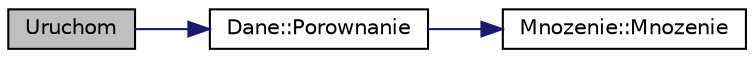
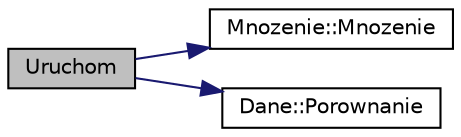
edge "Dane::Porownanie" -> "Mnozenie::Mnozenie": now "Uruchom" -> "Mnozenie::Mnozenie"
